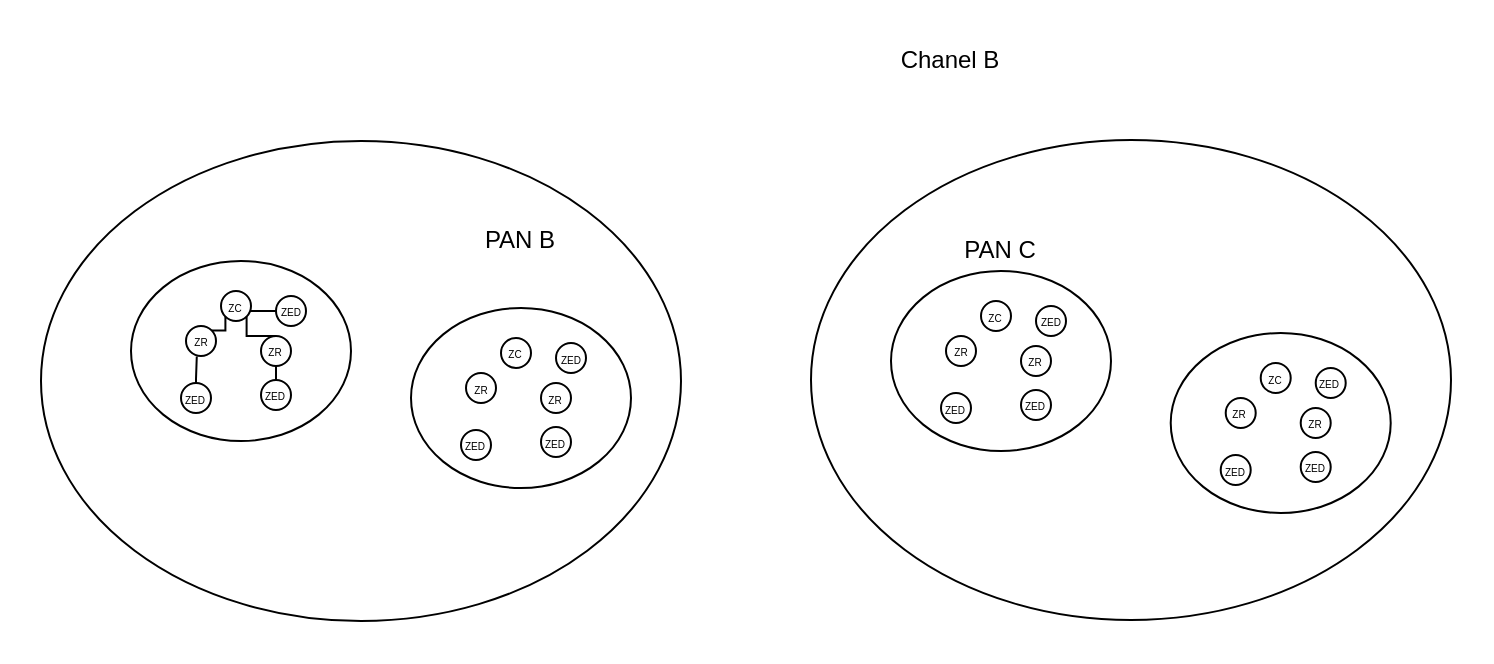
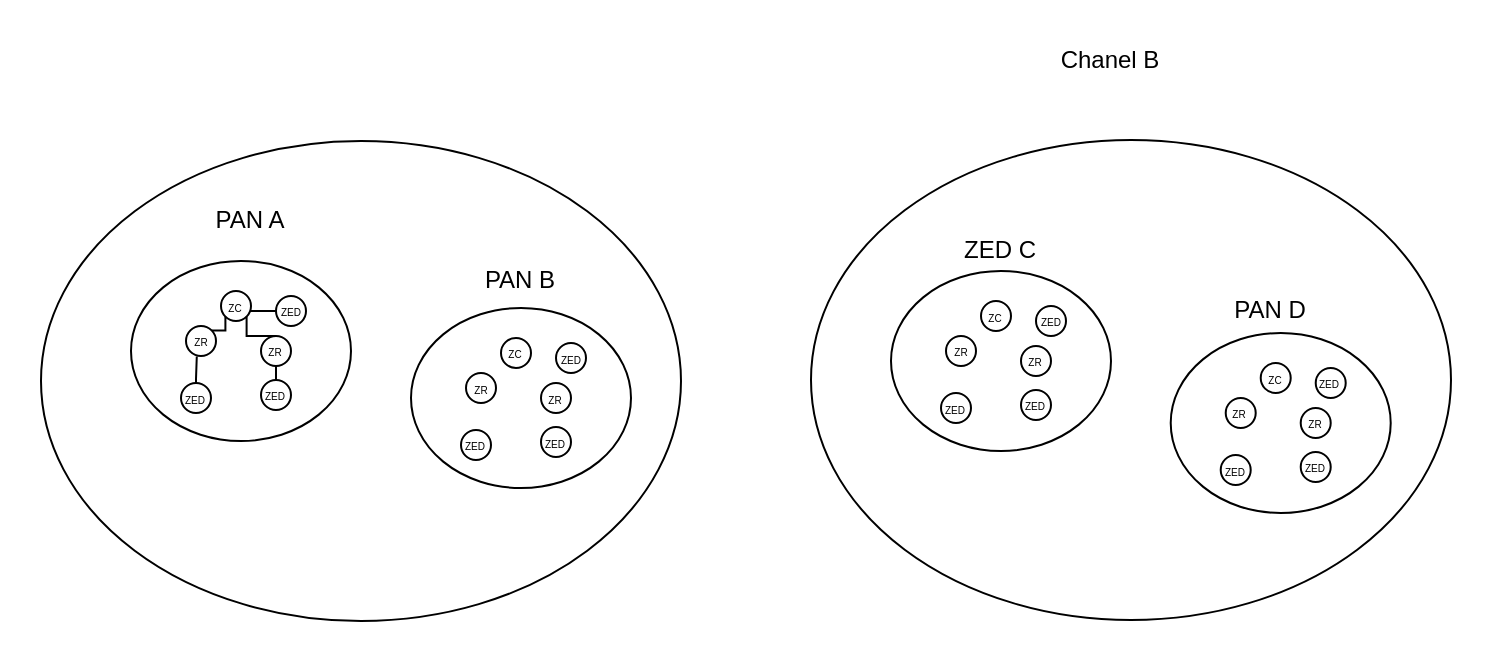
node "Chanel B": moved (951, 61) -> (1111, 61)
node "PAN A": added
node "PAN B": moved (521, 241) -> (521, 281)
node "PAN C": label "PAN C" -> "ZED C"
node "PAN D": added
